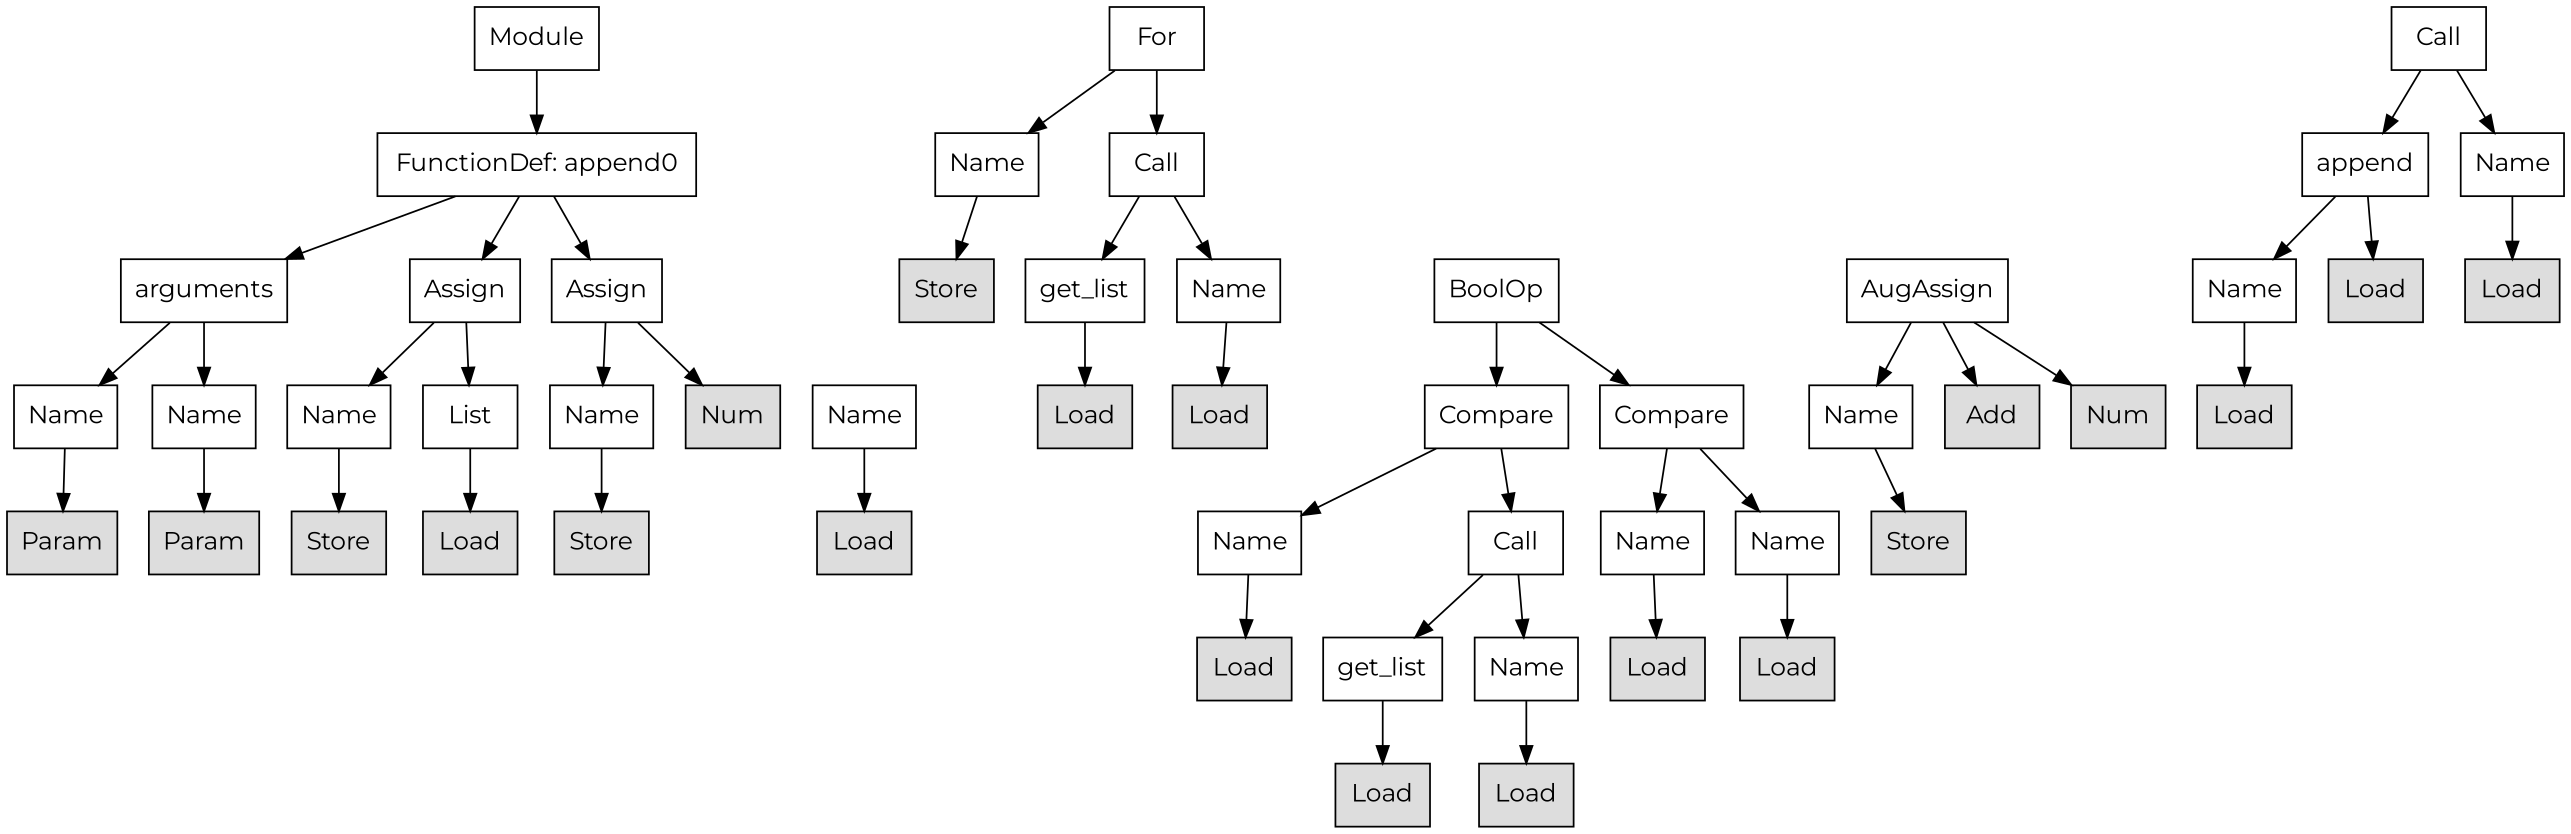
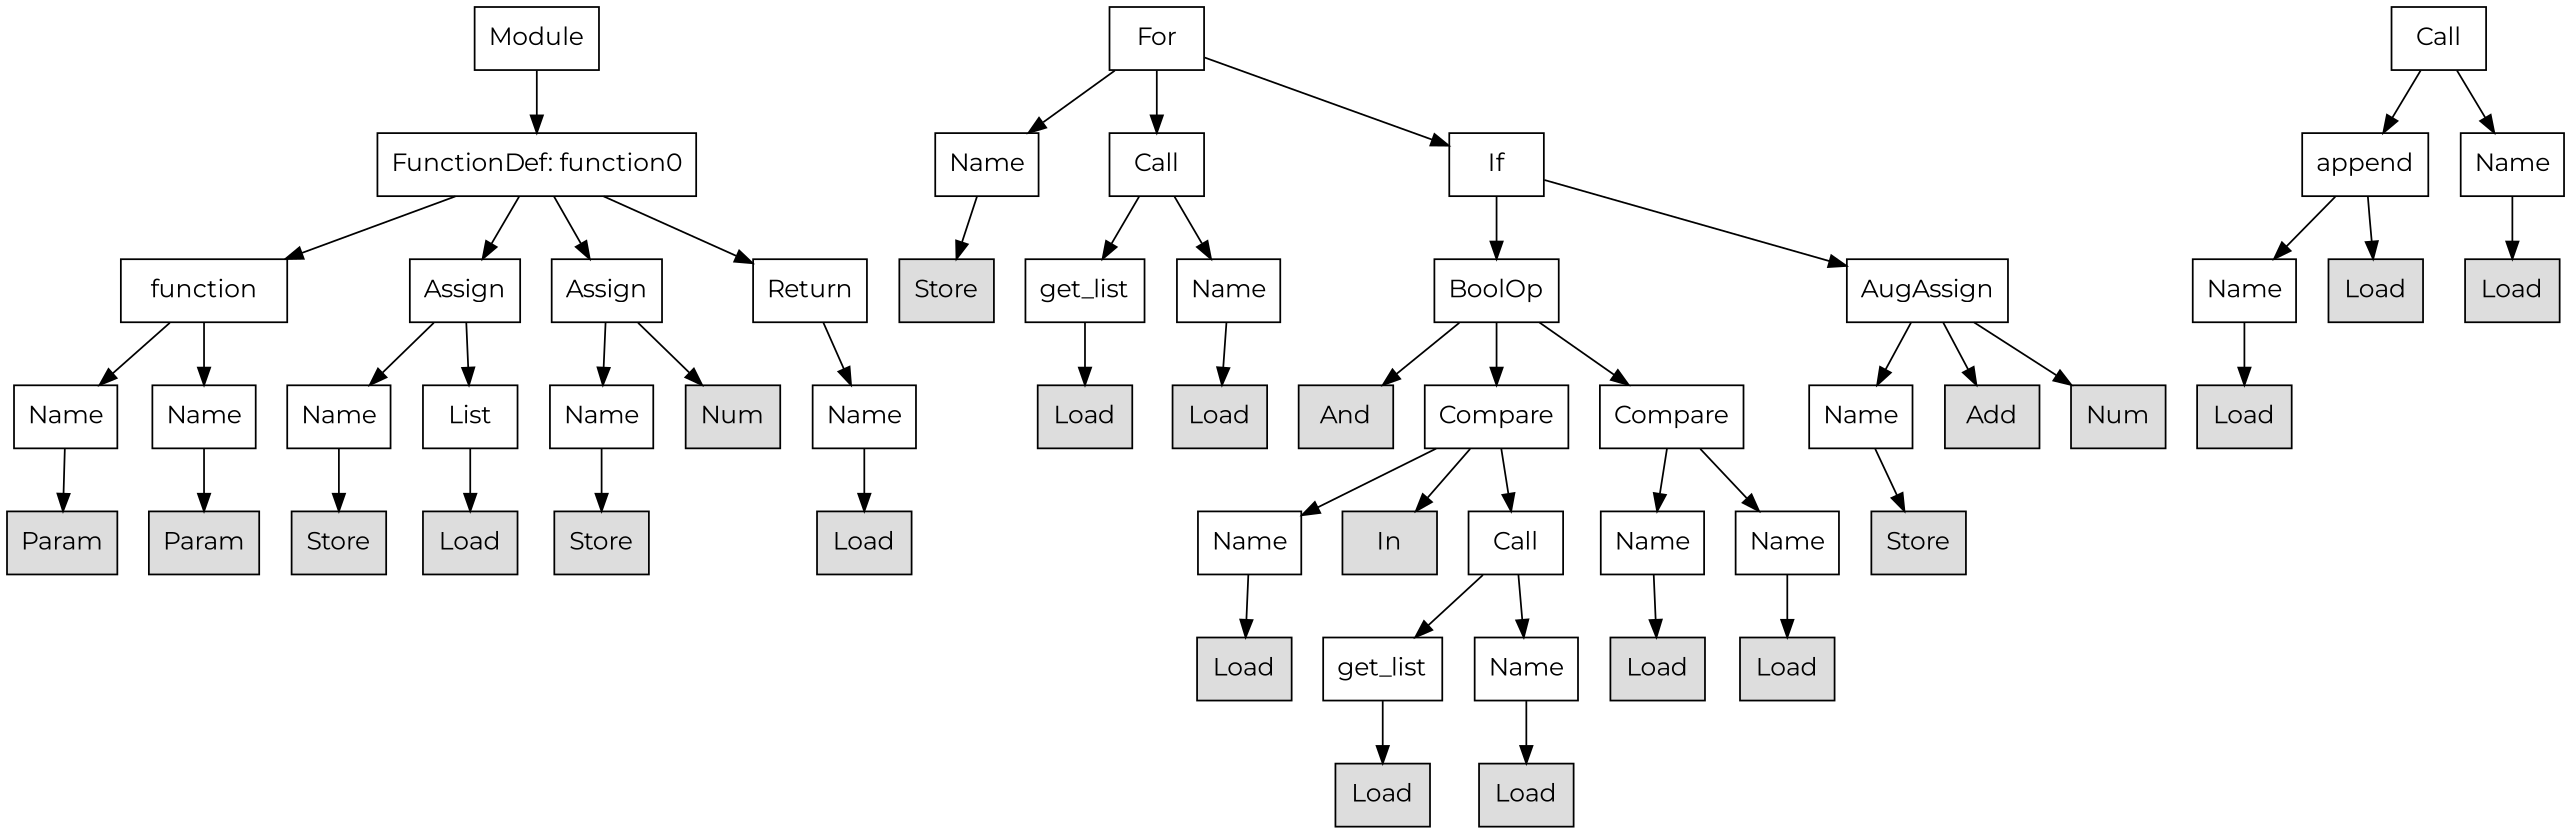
node "FunctionDef: append0": label "FunctionDef: append0" -> "FunctionDef: function0"
node "If": added
node "arguments": label "arguments" -> "function"
node "Return": added
node "And": added
node "In": added
